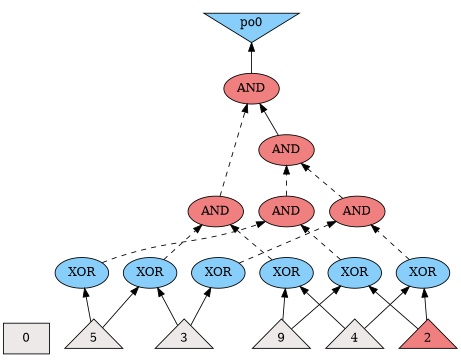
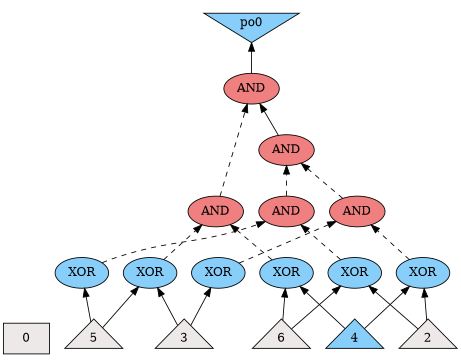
node "9": label "9" -> "6"
node "4": fillcolor snow2 -> lightskyblue
node "2": fillcolor lightcoral -> snow2
